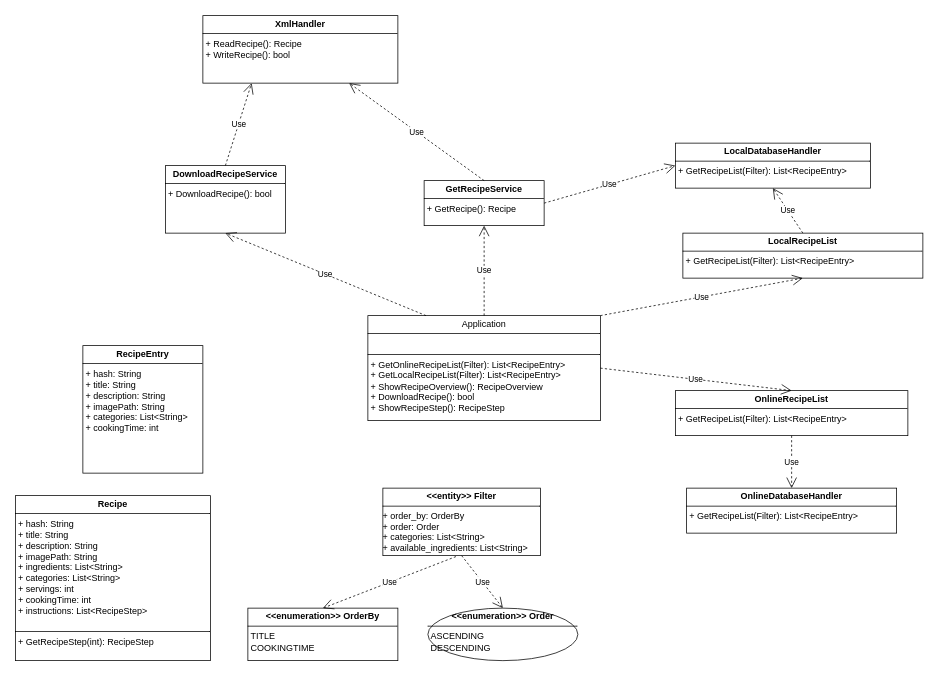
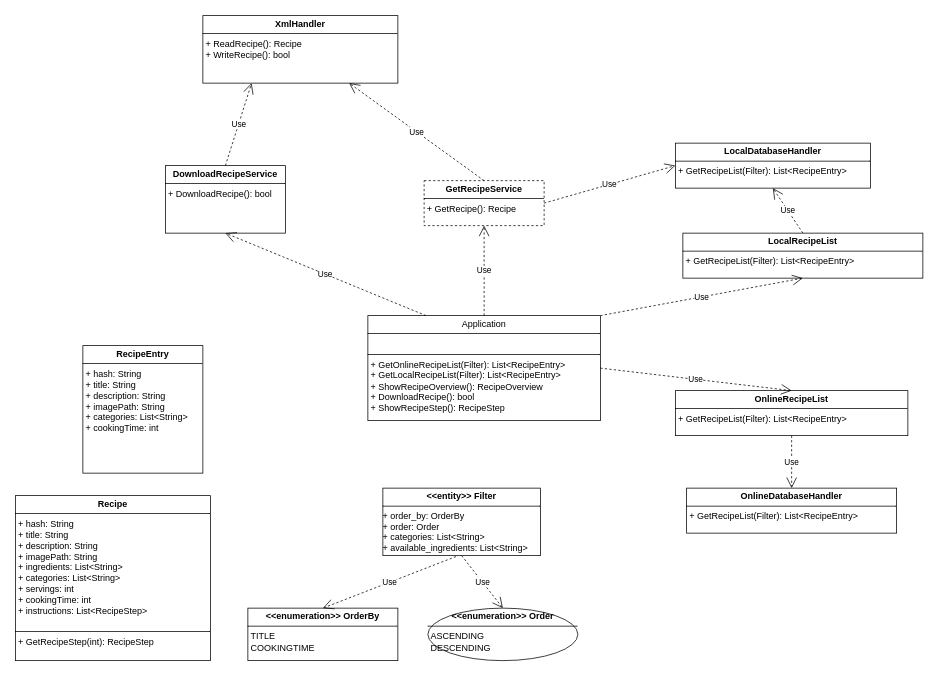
node "GetRecipeService + GetRecipe(): Recipe": style solid -> dashed
